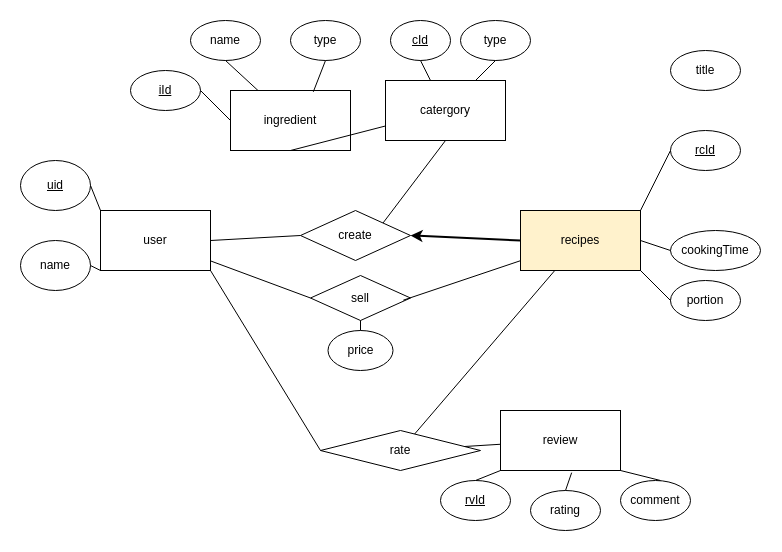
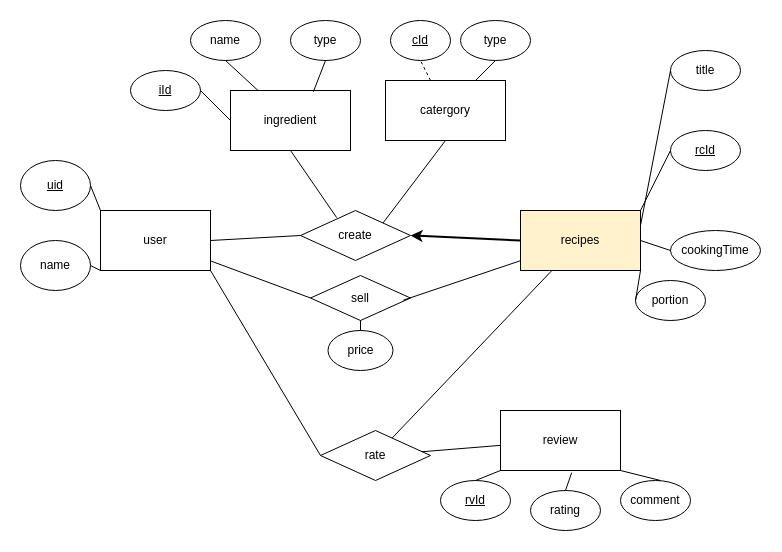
edge "cId" -- "catergory": style solid -> dashed
edge "title" -- "recipes": added
edge "catergory" -- "ingredient": now "create" -- "ingredient"
node "portion": moved (706, 301) -> (671, 301)
node "rate": size 160x40 -> 110x50
